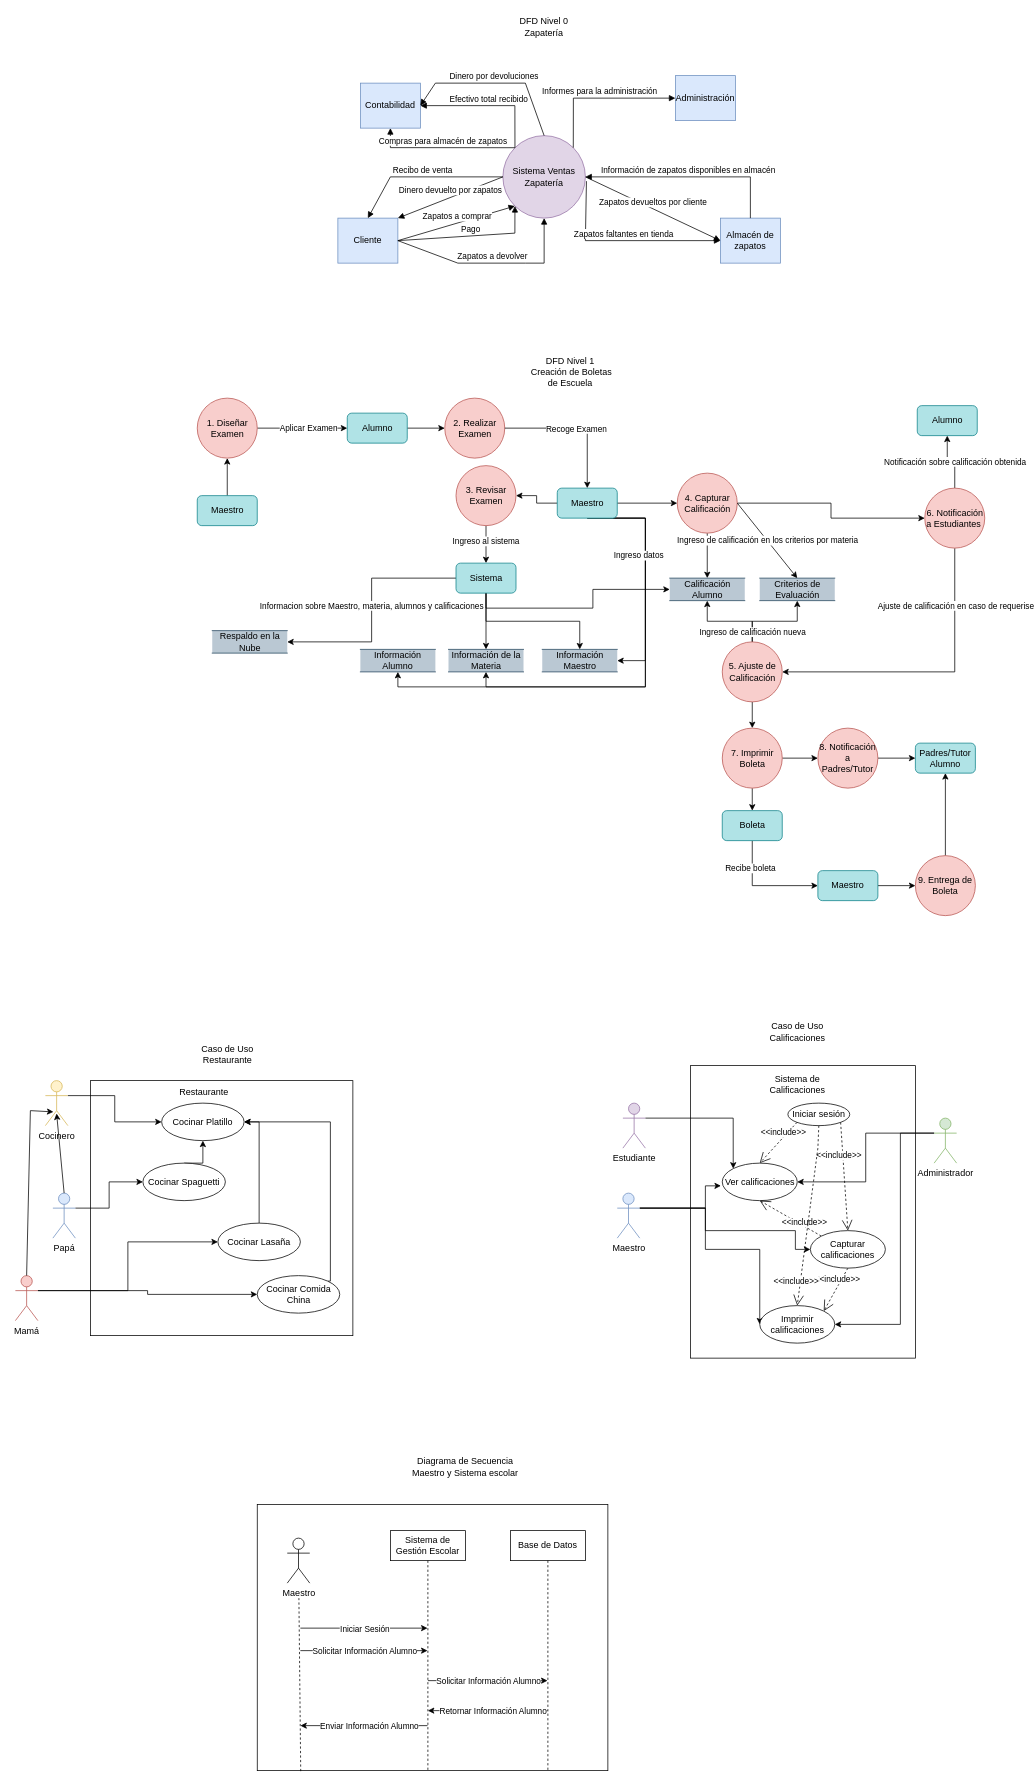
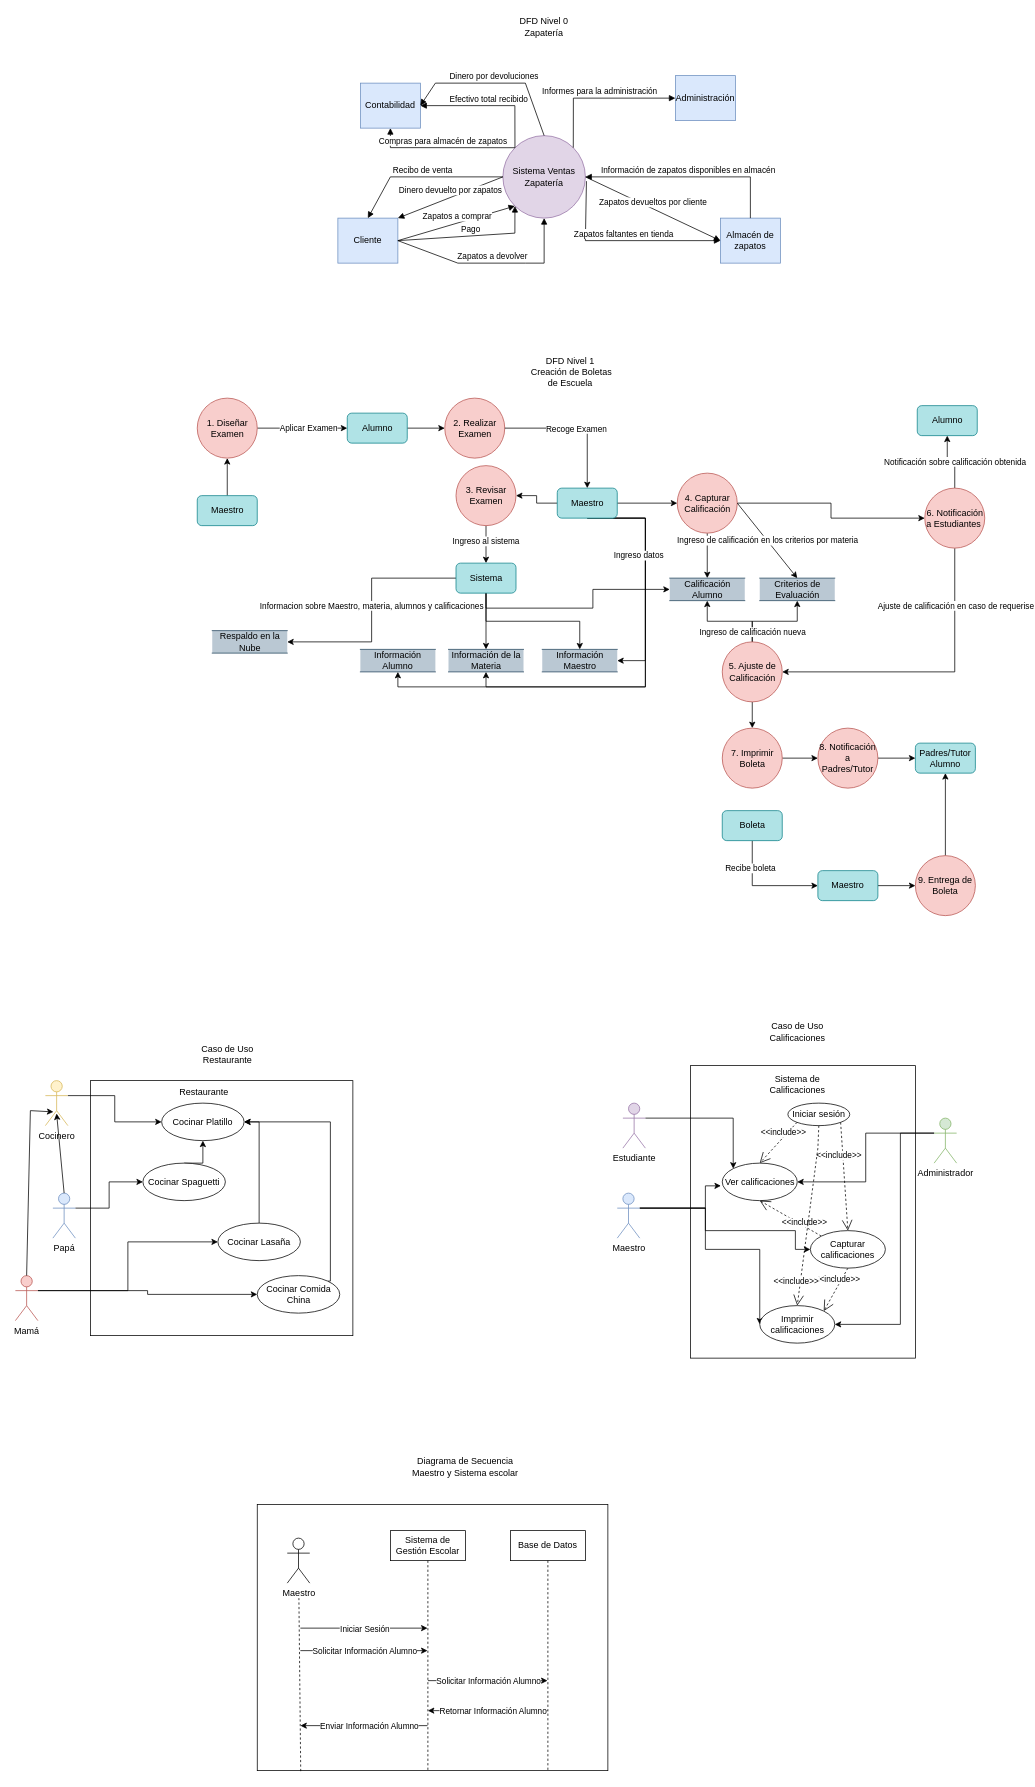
edge "7. Imprimir Boleta" -> "Boleta": removed
